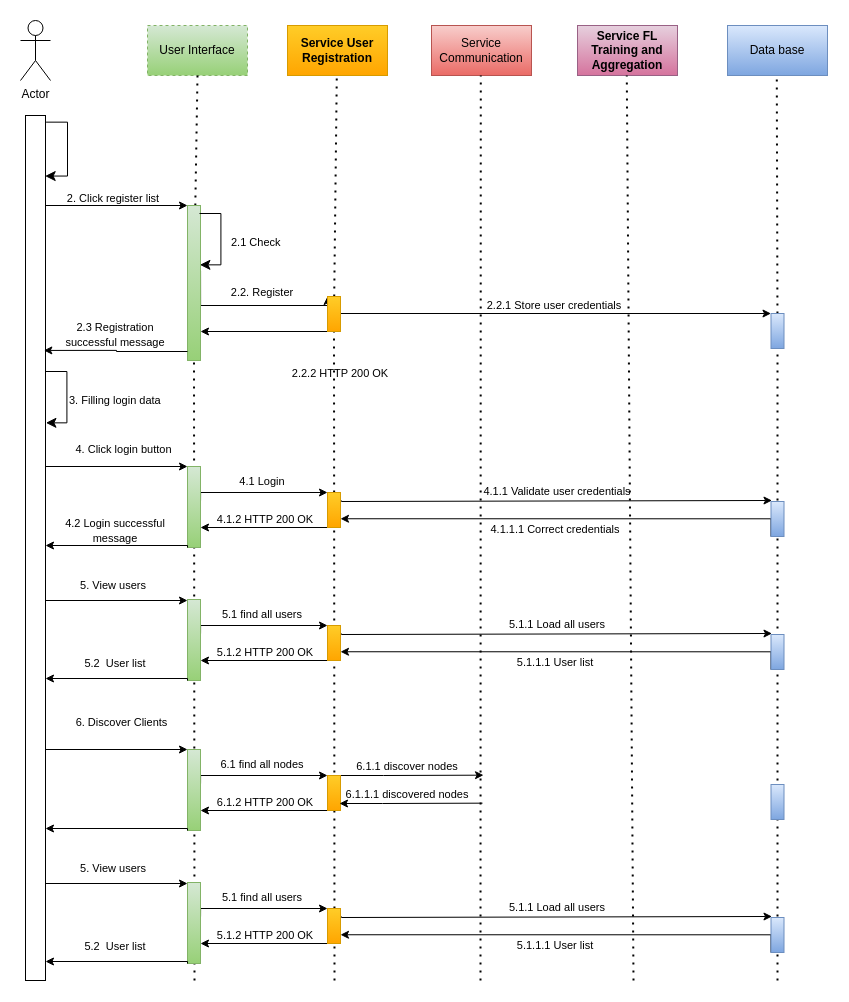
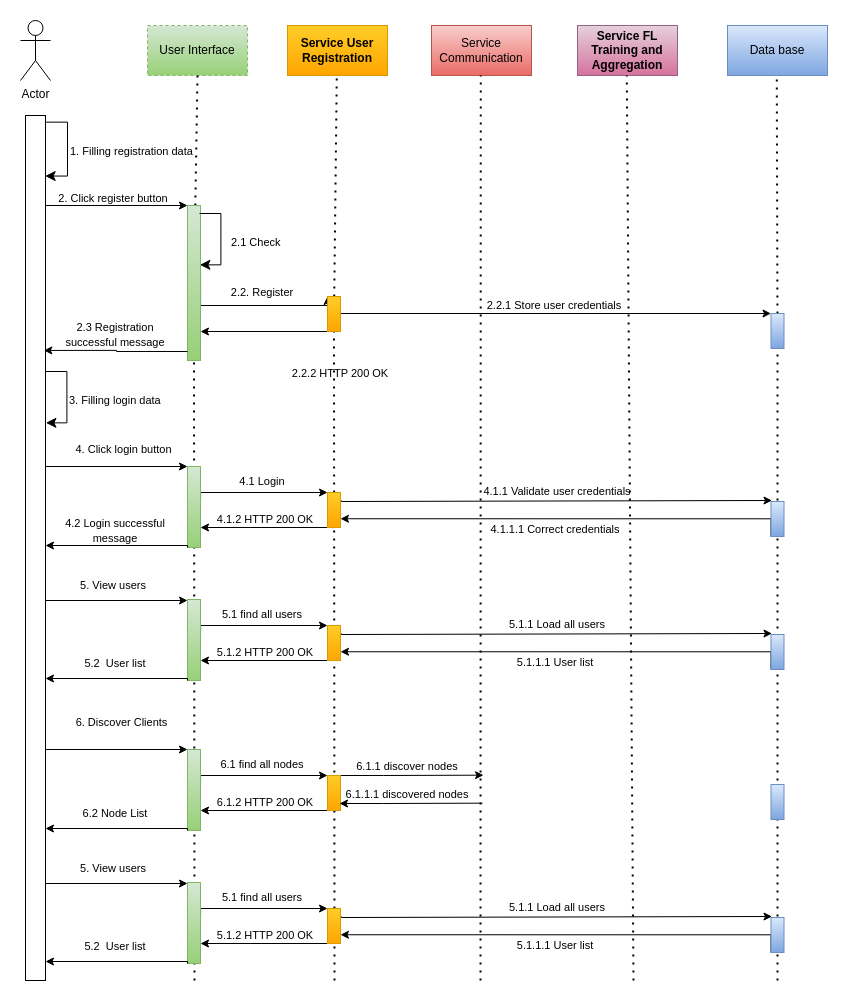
node "1. Filling registration data": added
node "2. Click register list": label "2. Click register list" -> "2. Click register button"
node "6.2 Node List": added
